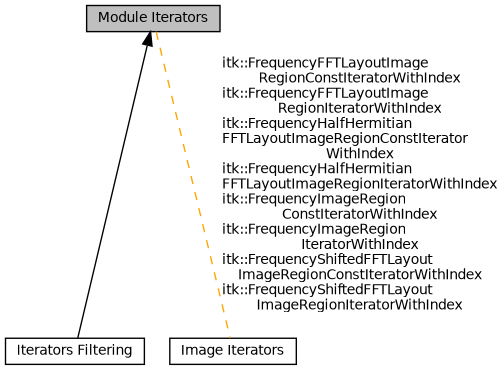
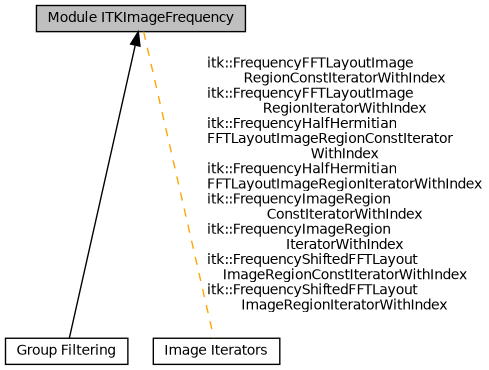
node "Module Iterators": label "Module Iterators" -> "Module ITKImageFrequency"
node "Iterators Filtering": label "Iterators Filtering" -> "Group Filtering"
